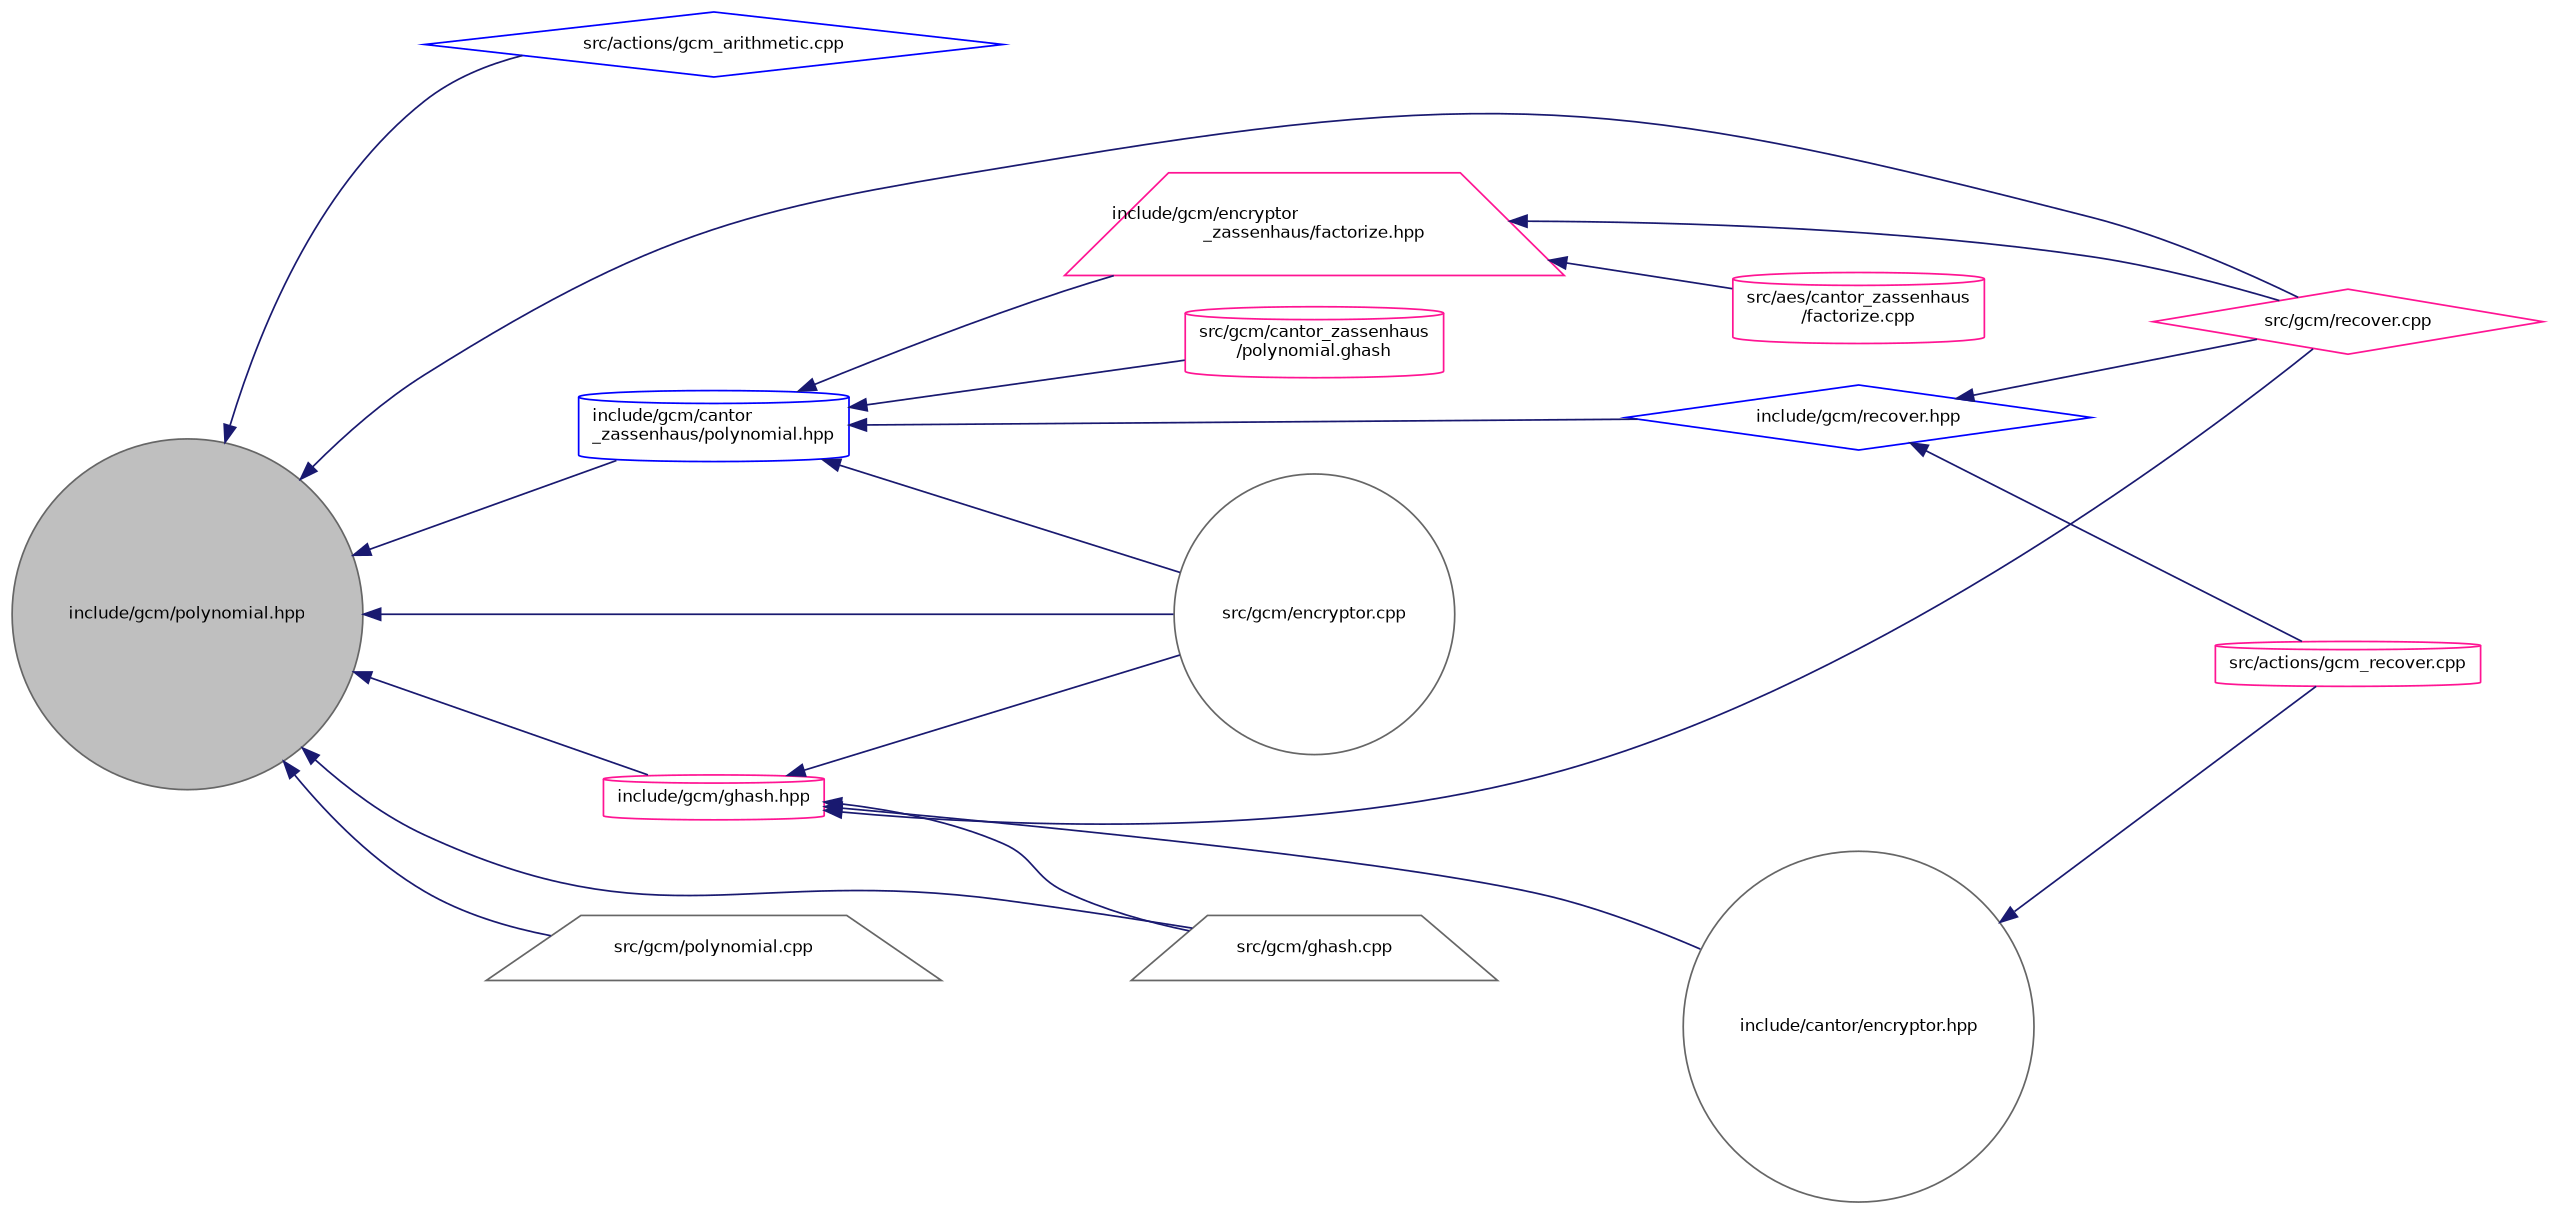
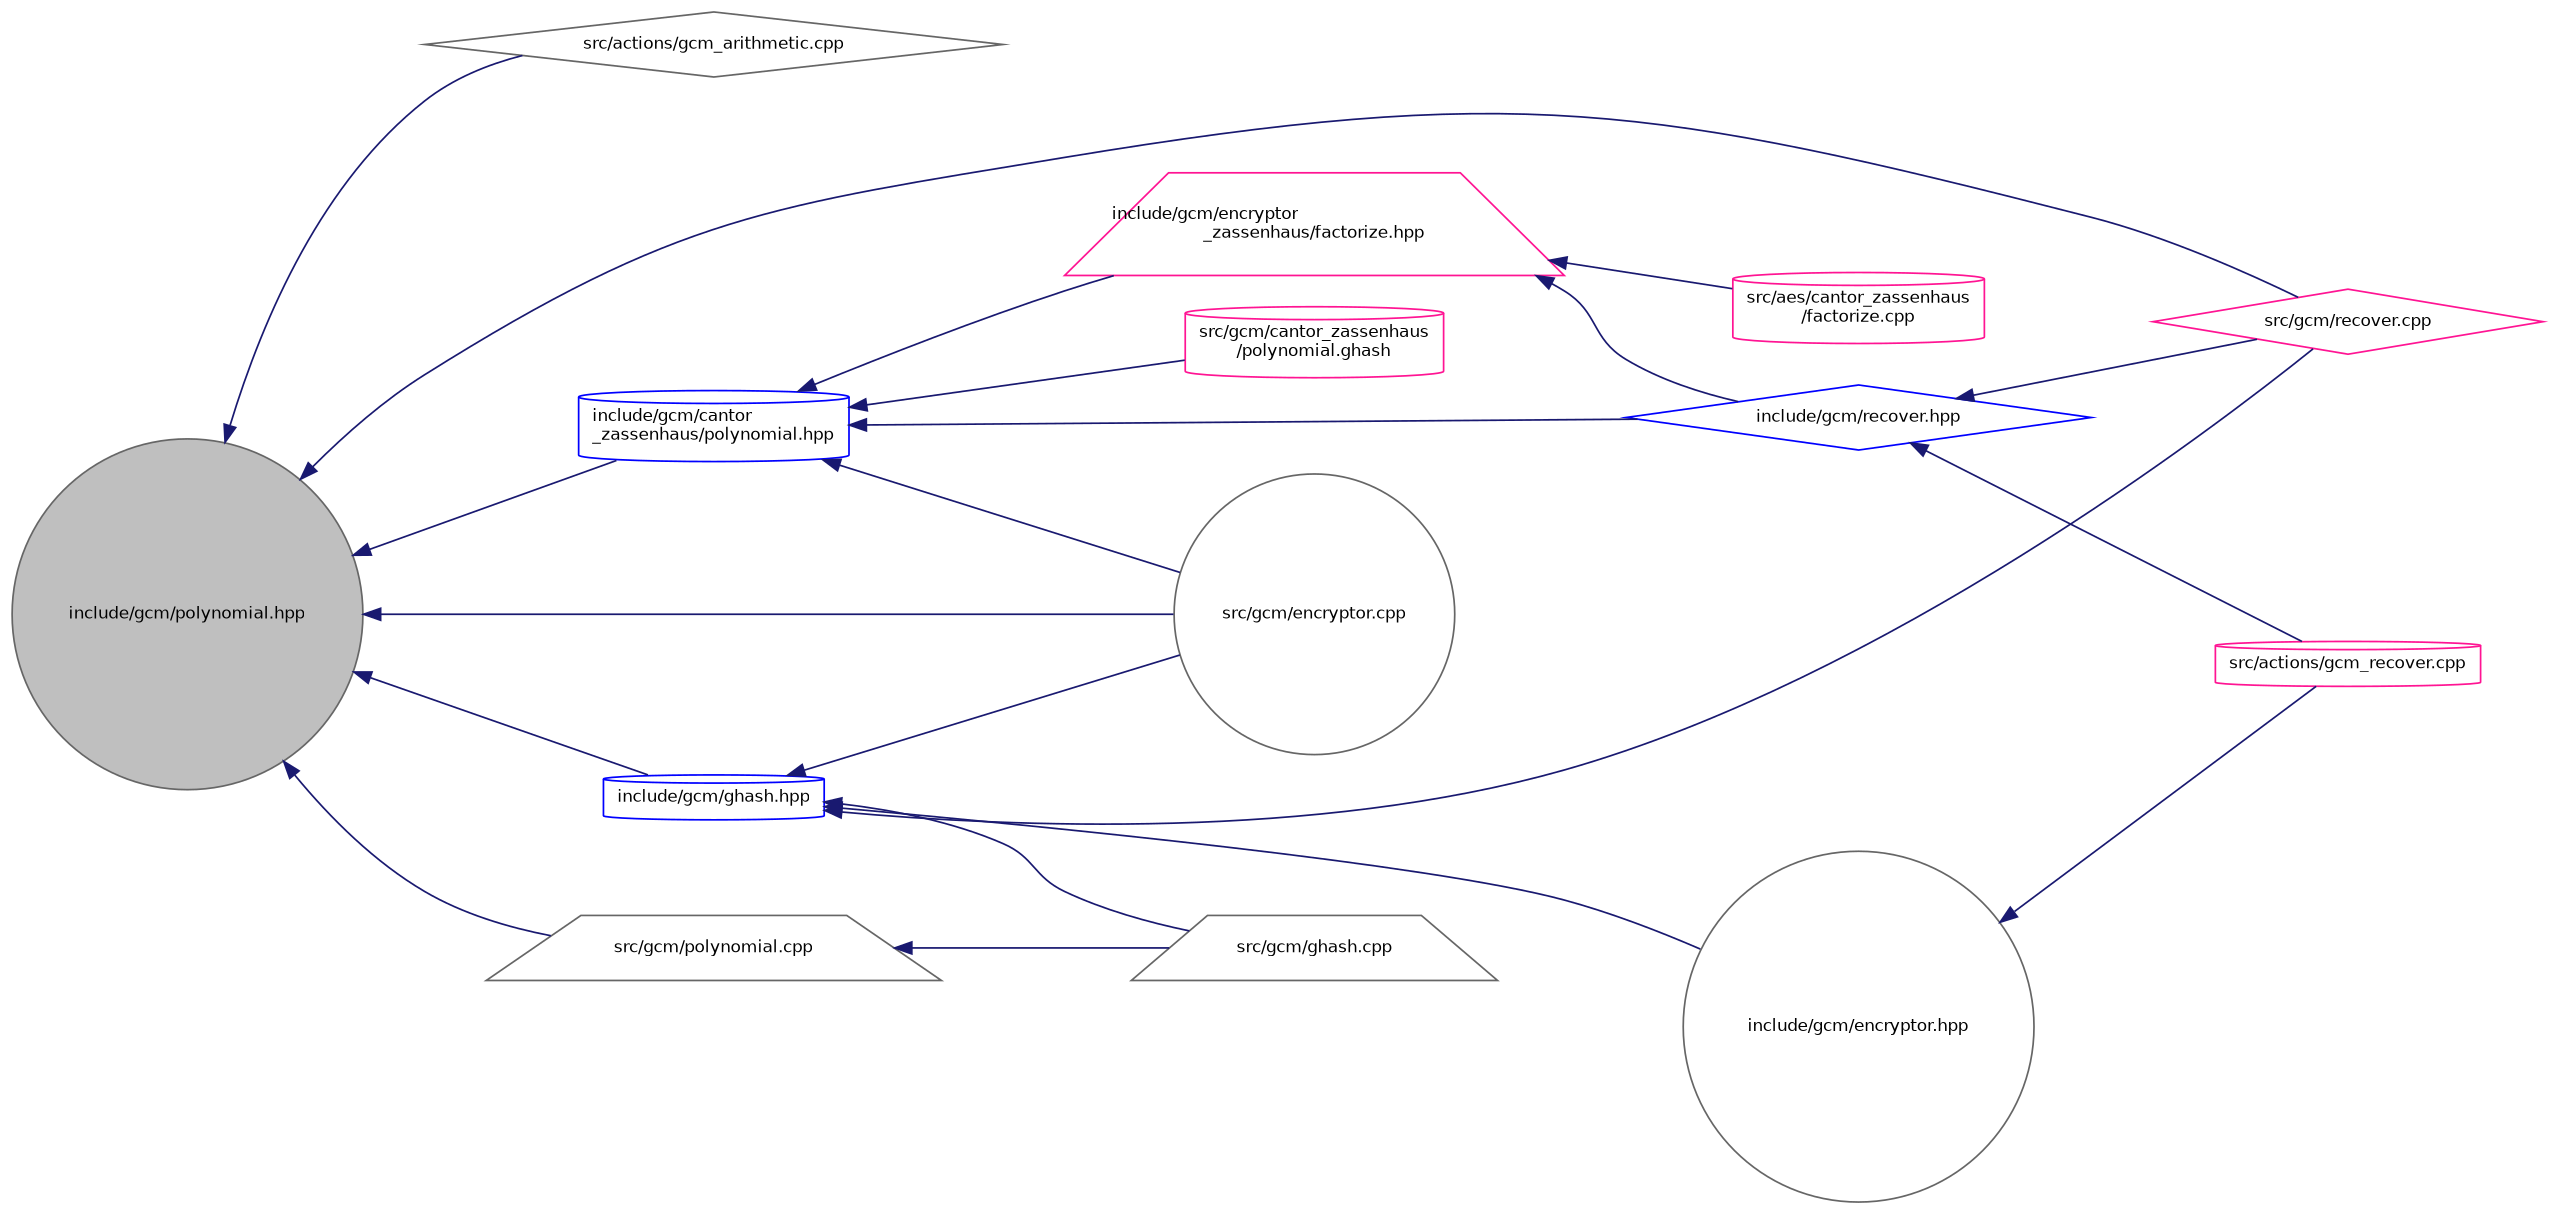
node "src/actions/gcm_arithmetic.cpp": color blue -> gray40
edge "src/gcm/recover.cpp" -> "include/gcm/encryptor _zassenhaus/factorize.hpp": now "include/gcm/recover.hpp" -> "include/gcm/encryptor _zassenhaus/factorize.hpp"
node "include/gcm/ghash.hpp": color deeppink -> blue
edge "src/gcm/ghash.cpp" -> "include/gcm/polynomial.hpp": now "src/gcm/ghash.cpp" -> "src/gcm/polynomial.cpp"
node "include/cantor/encryptor.hpp": label "include/cantor/encryptor.hpp" -> "include/gcm/encryptor.hpp"
